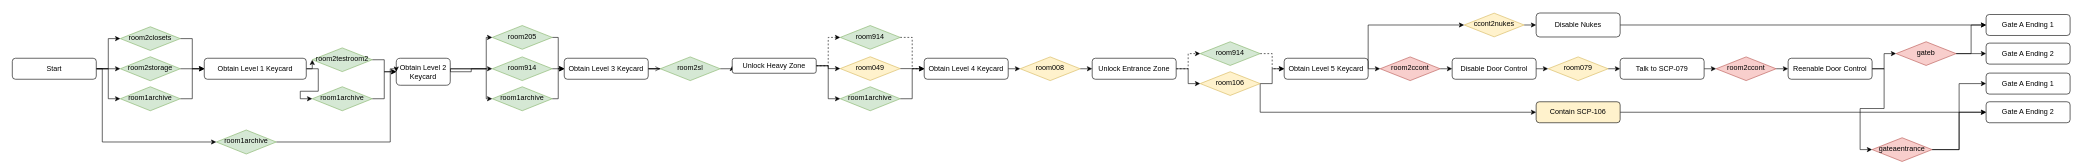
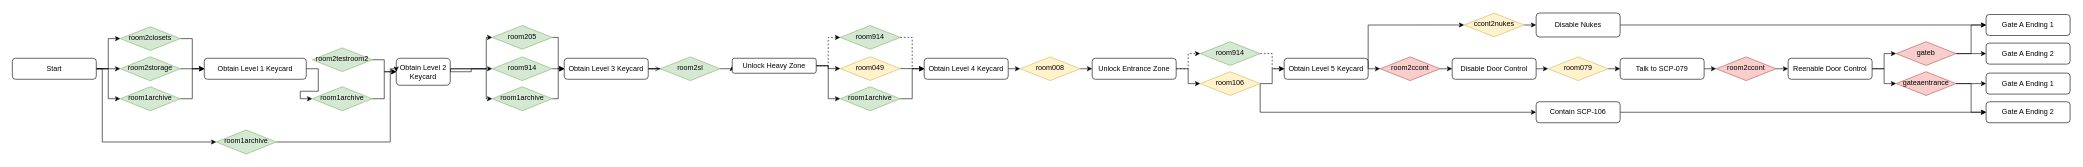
edge "Obtain Level 1 Keycard" -> "room2testroom2": removed
node "Contain SCP-106": fillcolor #fff2cc -> #ffffff
node "gateaentrance": moved (1902, 150) -> (1926, 84)
